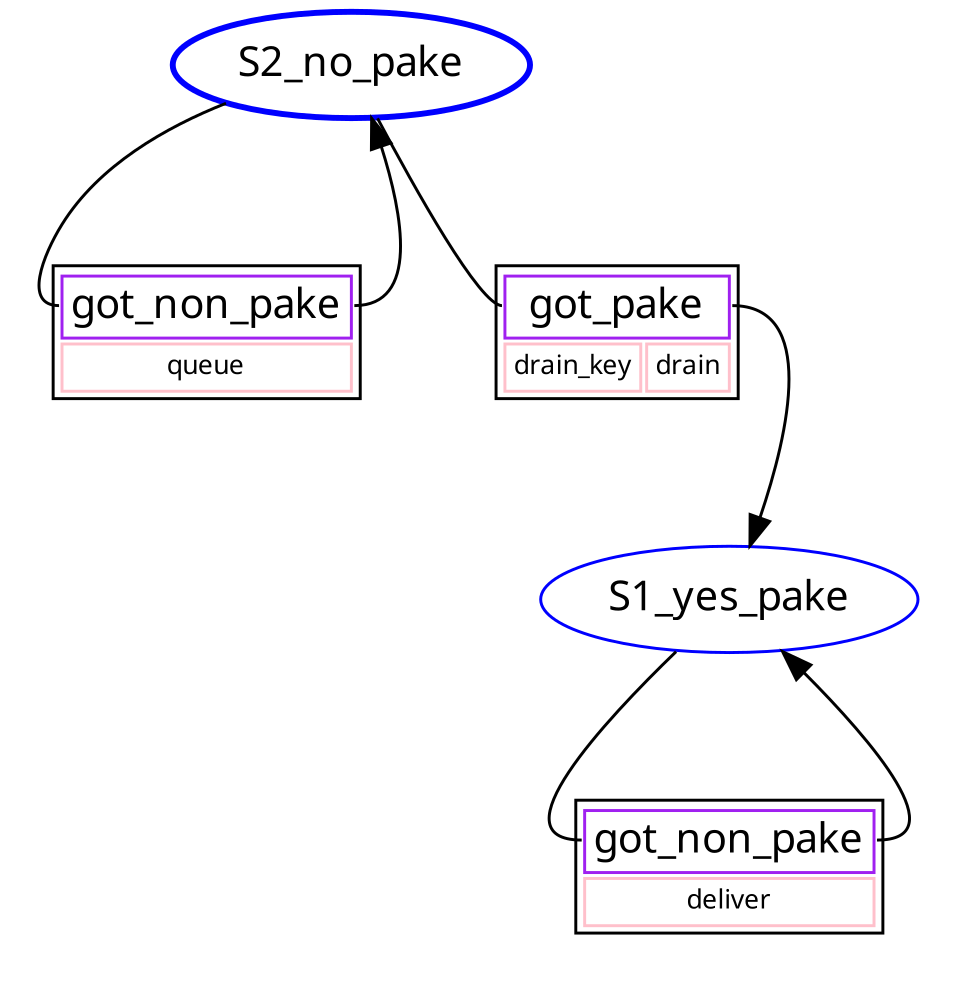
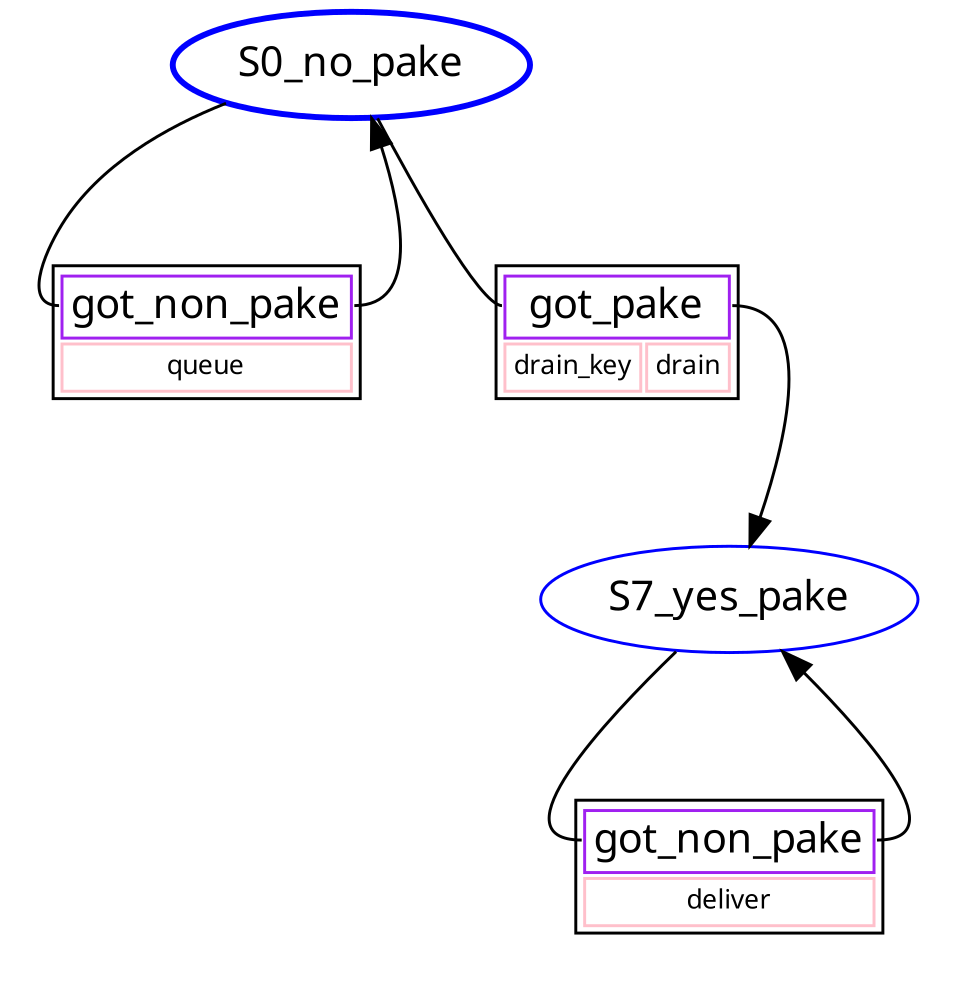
node "S2_no_pake": label "S2_no_pake" -> "S0_no_pake"
node "S1_yes_pake": label "S1_yes_pake" -> "S7_yes_pake"
